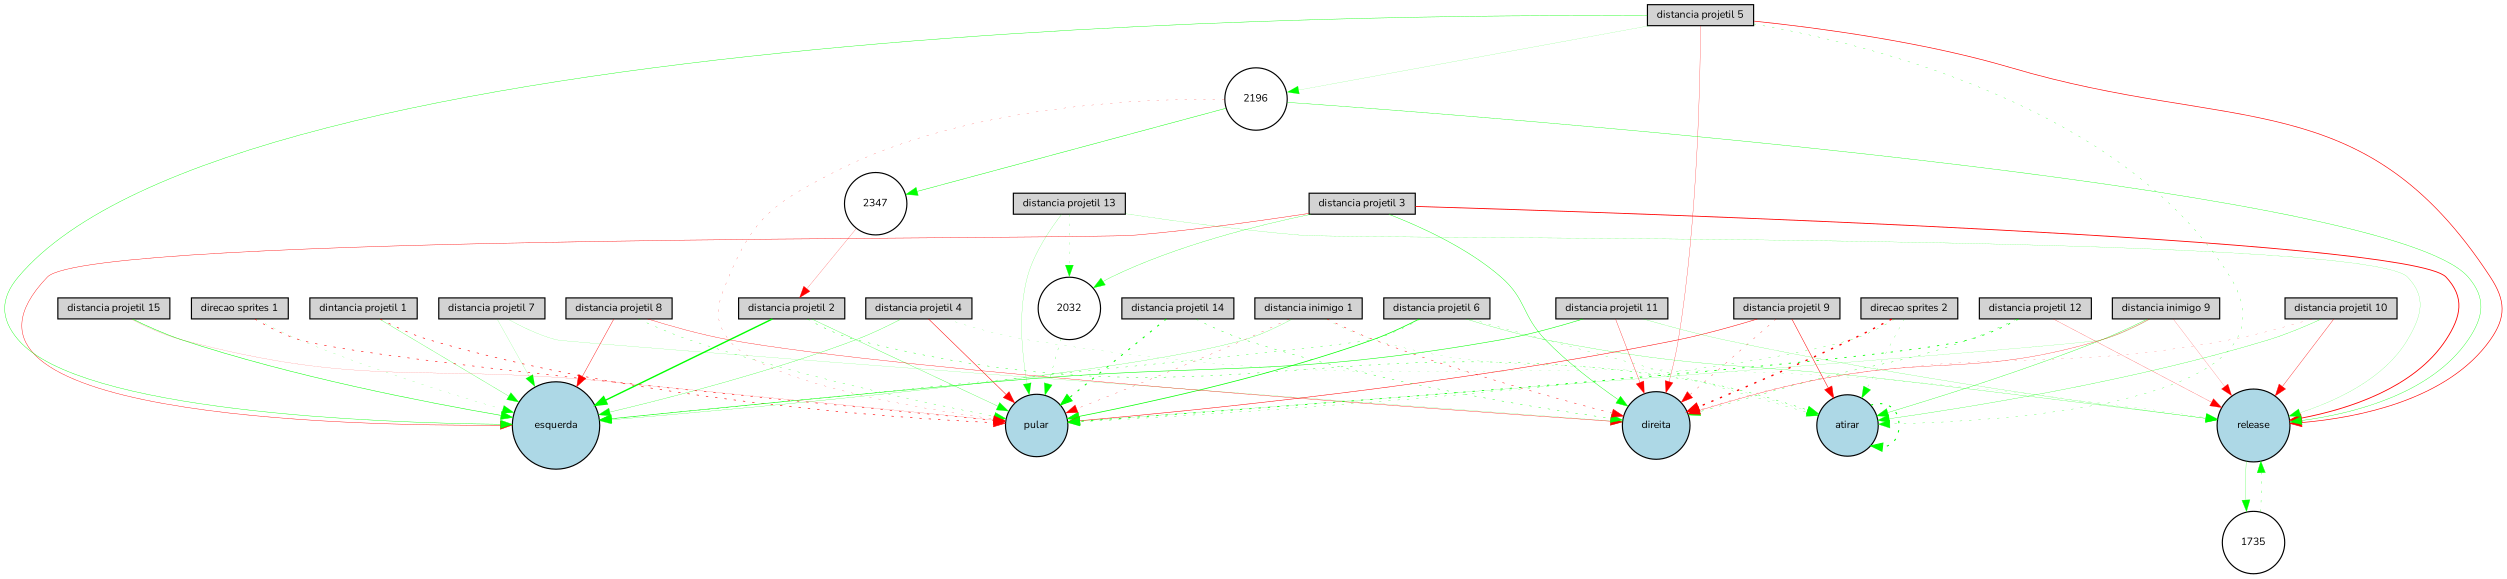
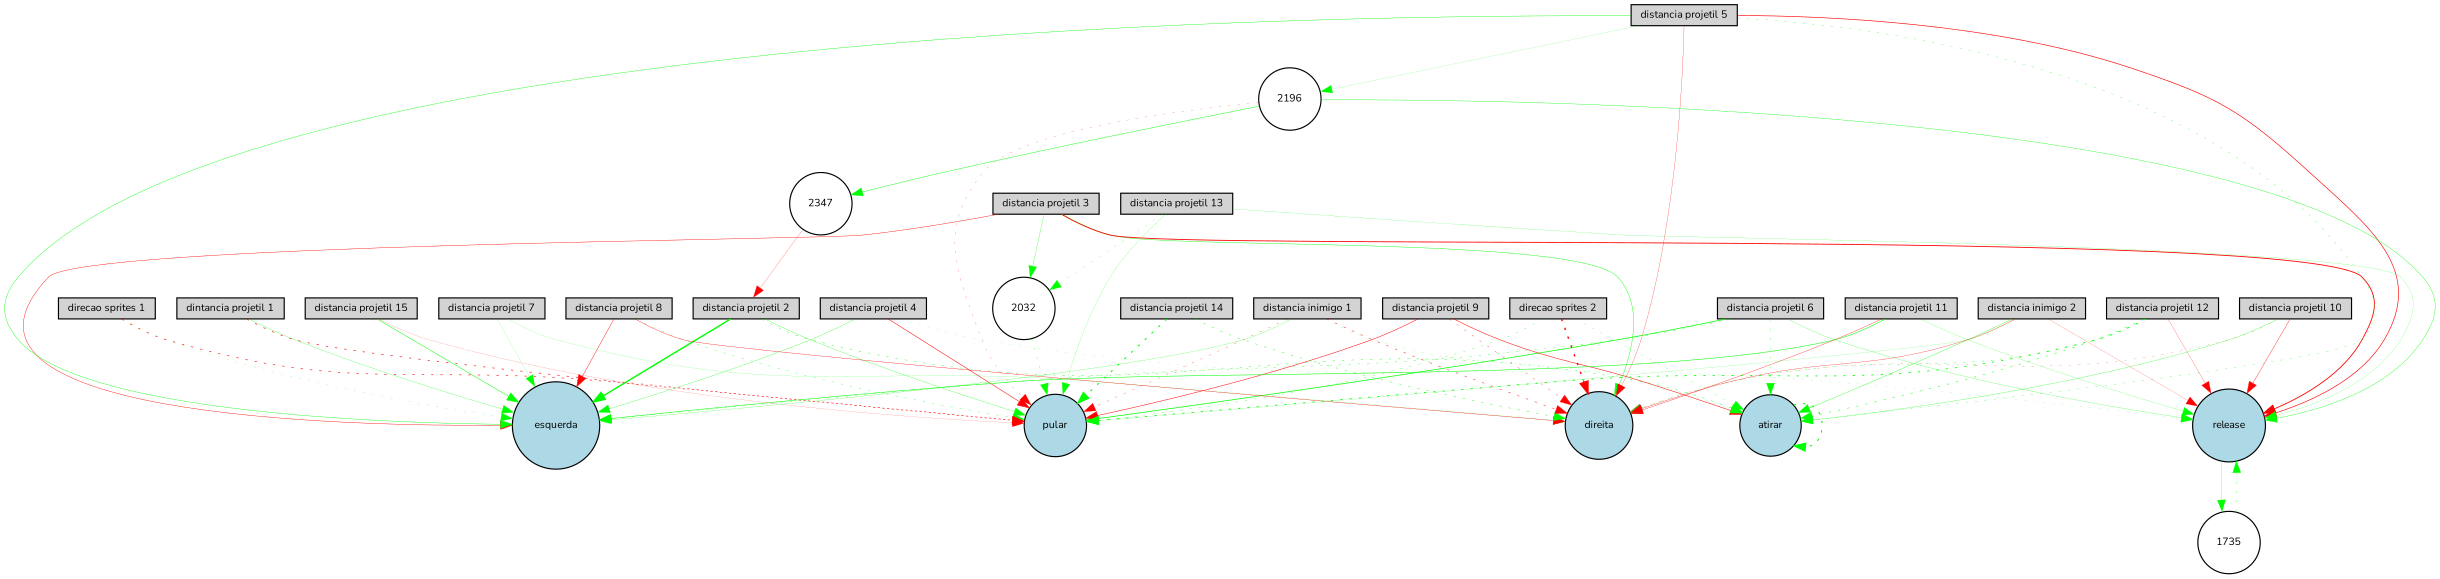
node "distancia inimigo 9": label "distancia inimigo 9" -> "distancia inimigo 2"
edge "distancia projetil 12" -> "atirar": added
